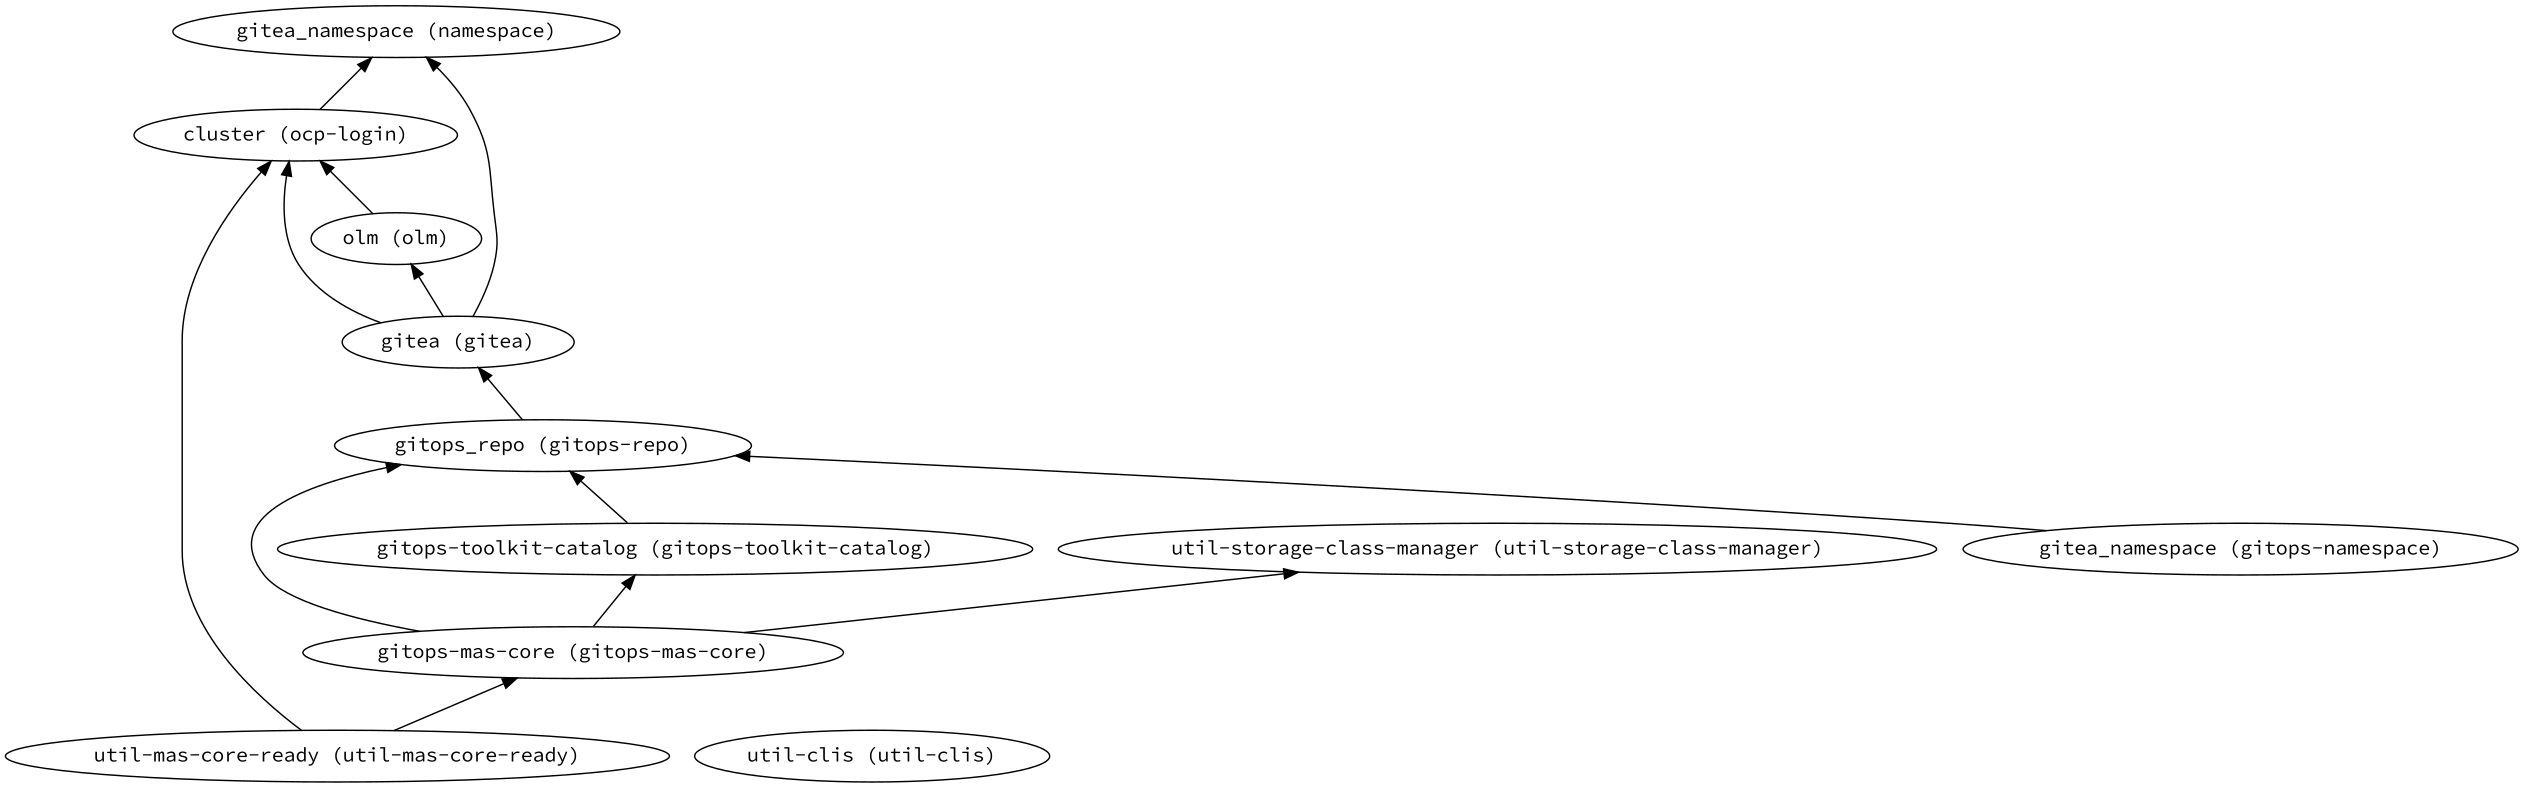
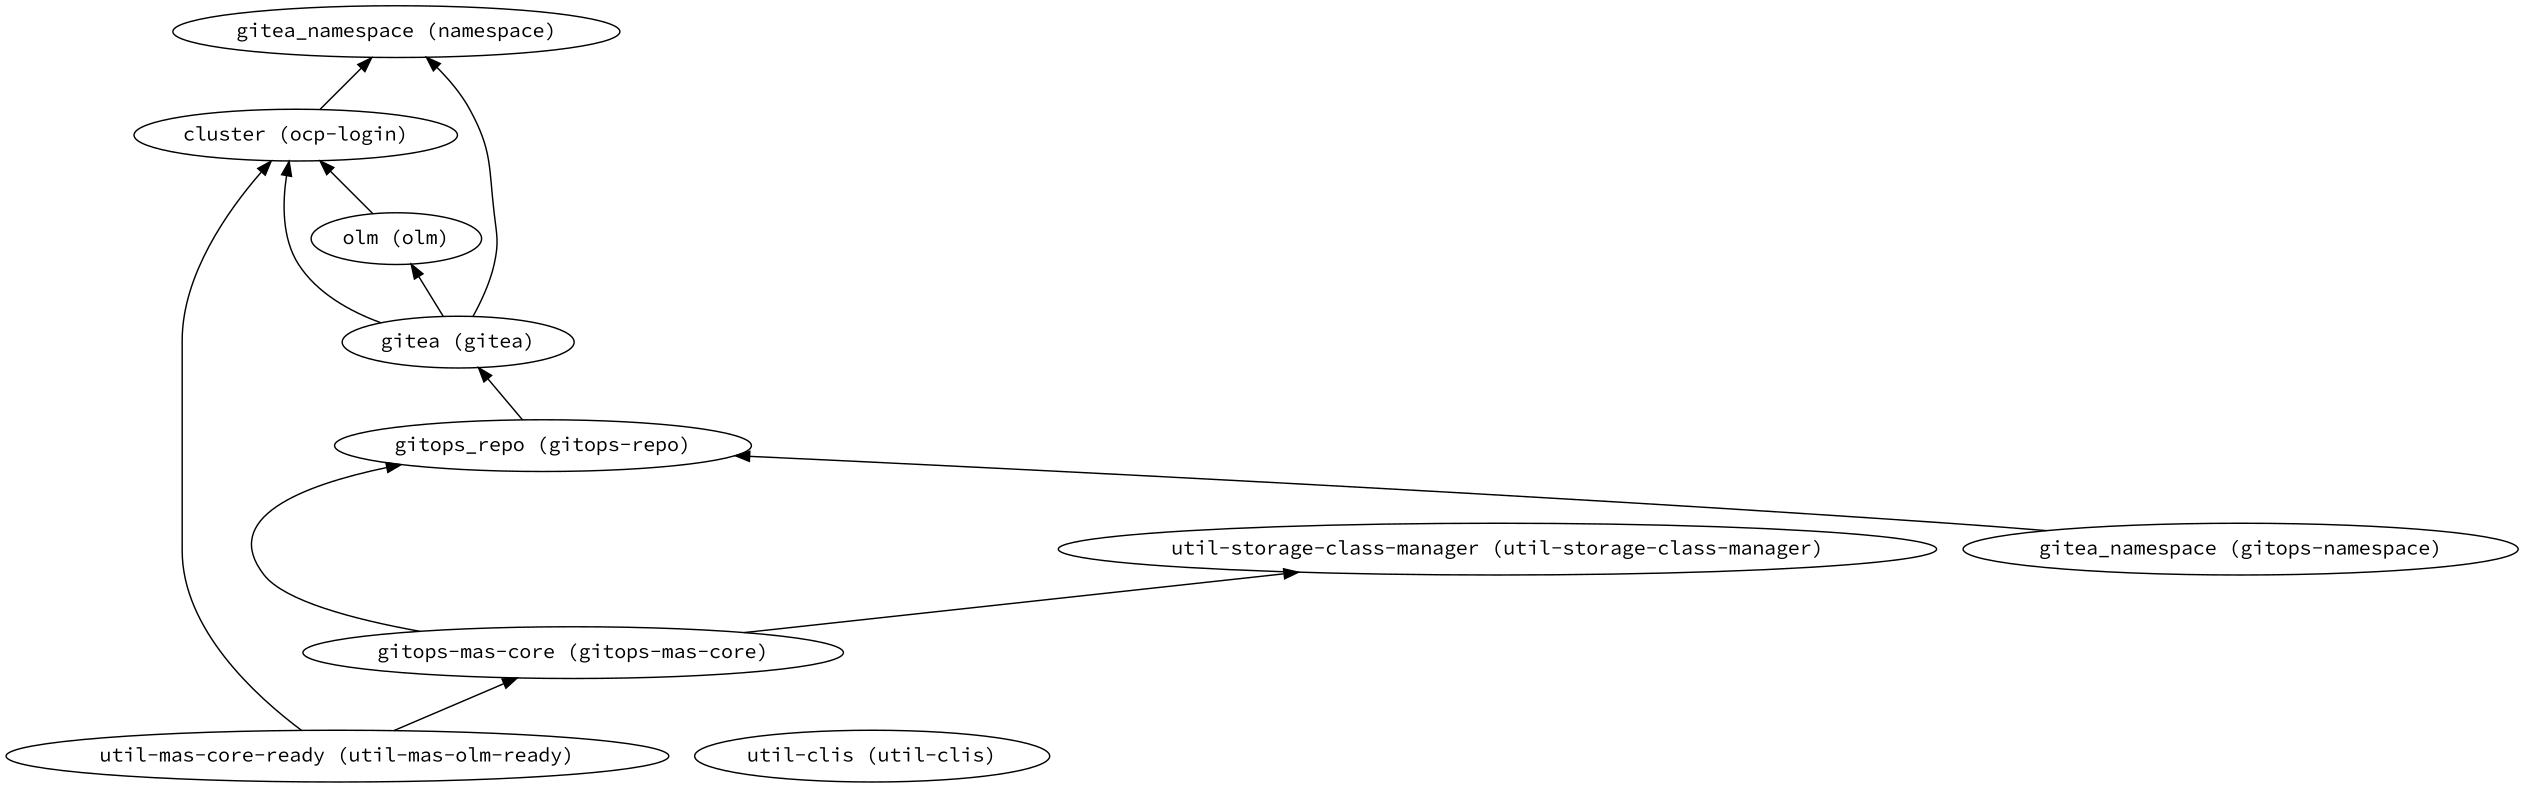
node "gitops-toolkit-catalog (gitops-toolkit-catalog)": removed
node "util-mas-core-ready (util-mas-core-ready)": label "util-mas-core-ready (util-mas-core-ready)" -> "util-mas-core-ready (util-mas-olm-ready)"
